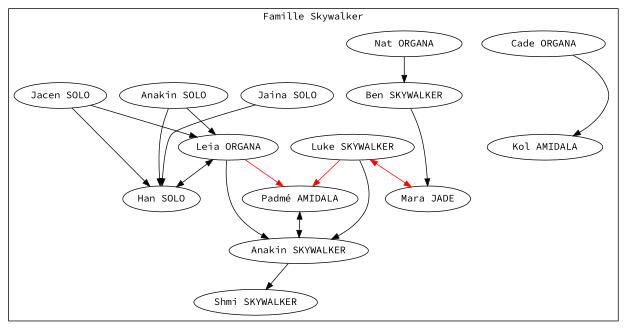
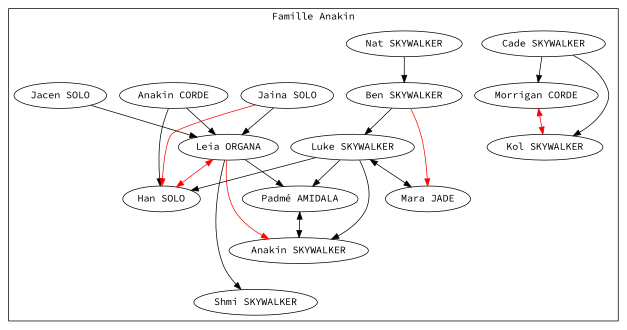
cluster "Famille Skywalker": label "Famille Skywalker" -> "Famille Anakin"
node "Nat ORGANA": label "Nat ORGANA" -> "Nat SKYWALKER"
node "Cade ORGANA": label "Cade ORGANA" -> "Cade SKYWALKER"
node "Anakin SOLO": label "Anakin SOLO" -> "Anakin CORDE"
node "Morrigan CORDE": added
edge "Jaina SOLO" -> "Leia ORGANA": added
edge "Ben SKYWALKER" -> "Luke SKYWALKER": added
edge "Jaina SOLO" -> "Han SOLO": color black -> red
edge "Ben SKYWALKER" -> "Mara JADE": color black -> red
edge "Jacen SOLO" -> "Han SOLO": now "Luke SKYWALKER" -> "Han SOLO"
node "Kol AMIDALA": label "Kol AMIDALA" -> "Kol SKYWALKER"
edge "Leia ORGANA" -> "Padmé AMIDALA": color red -> black
edge "Luke SKYWALKER" -> "Padmé AMIDALA": color red -> black
edge "Leia ORGANA" -- "Han SOLO": color black -> red
edge "Luke SKYWALKER" -- "Mara JADE": color red -> black
edge "Leia ORGANA" -> "Anakin SKYWALKER": color black -> red
edge "Anakin SKYWALKER" -> "Shmi SKYWALKER": now "Leia ORGANA" -> "Shmi SKYWALKER"
